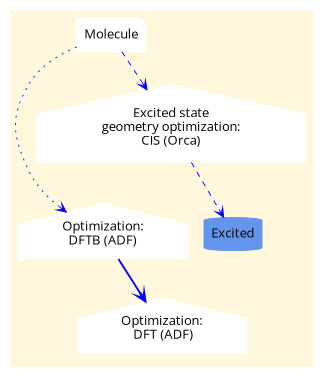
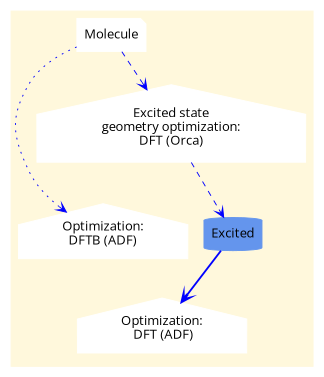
node "Excited state geometry optimization: CIS (Orca)": label "Excited state geometry optimization: CIS (Orca)" -> "Excited state geometry optimization: DFT (Orca)"
edge "Optimization: DFTB (ADF)" -> "Optimization: DFT (ADF)": now "Excited" -> "Optimization: DFT (ADF)"
